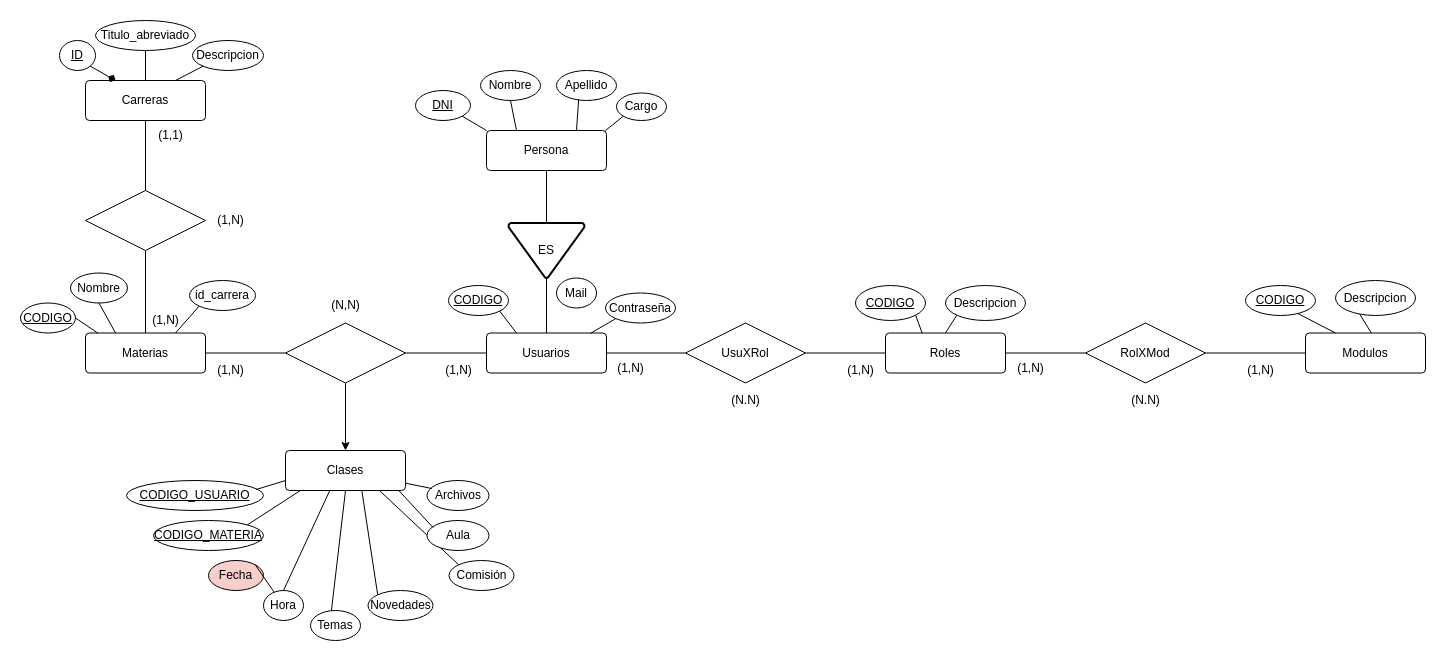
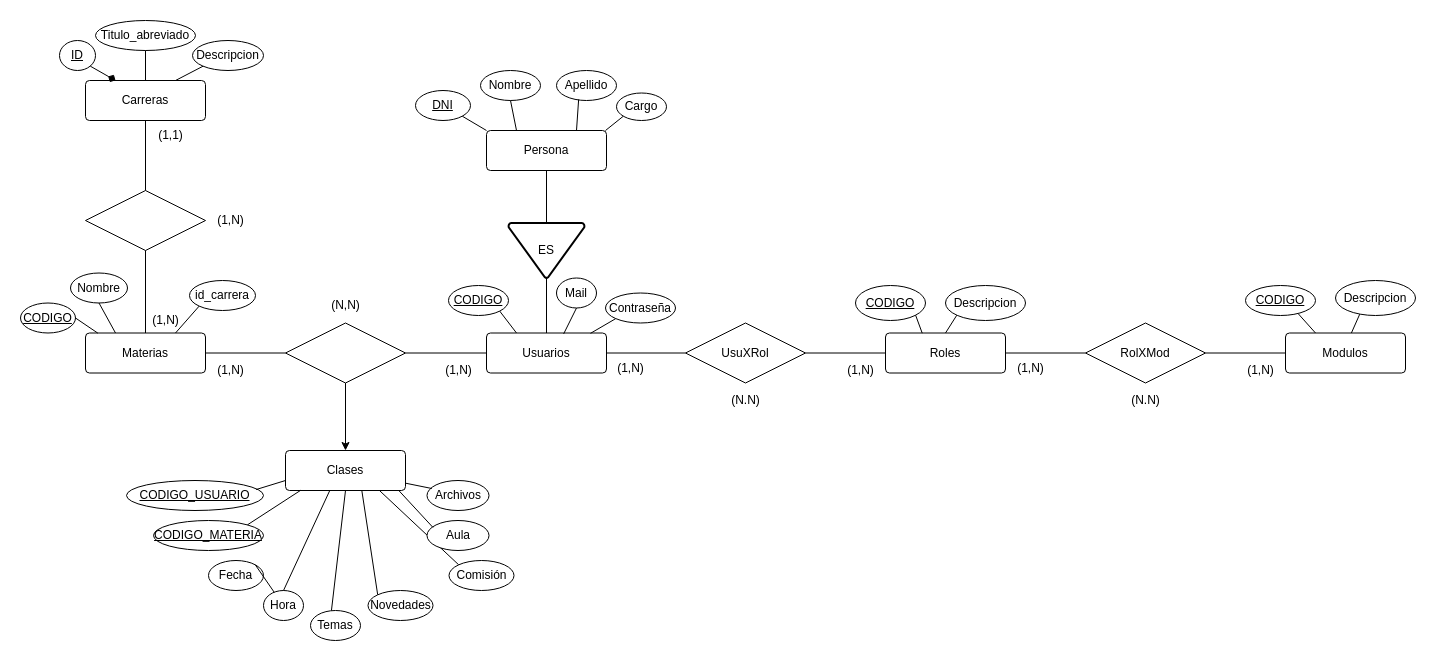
edge "Mail" -- "Usuarios": added
node "Modulos": moved (1366, 353) -> (1346, 353)
node "Fecha": fillcolor #f8cecc -> #ffffff
